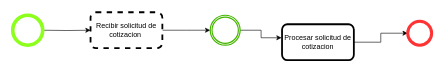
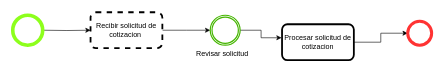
node "Revisar solicitud": added
